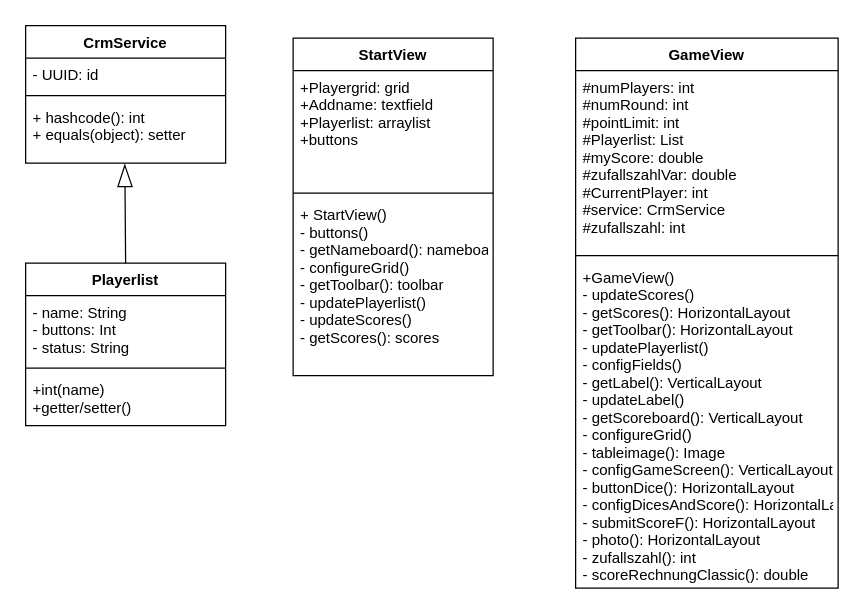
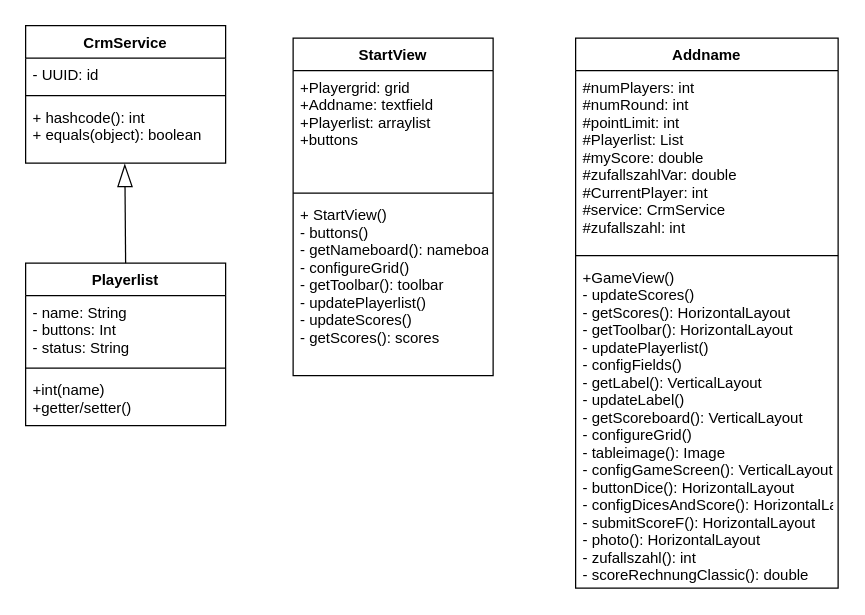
node "GameView": label "GameView" -> "Addname"
node "+ hashcode(): int + equals(object): setter": label "+ hashcode(): int + equals(object): setter" -> "+ hashcode(): int + equals(object): boolean"
